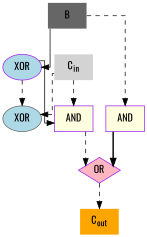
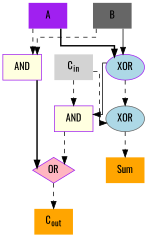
node "A": added
node "Sum": added
